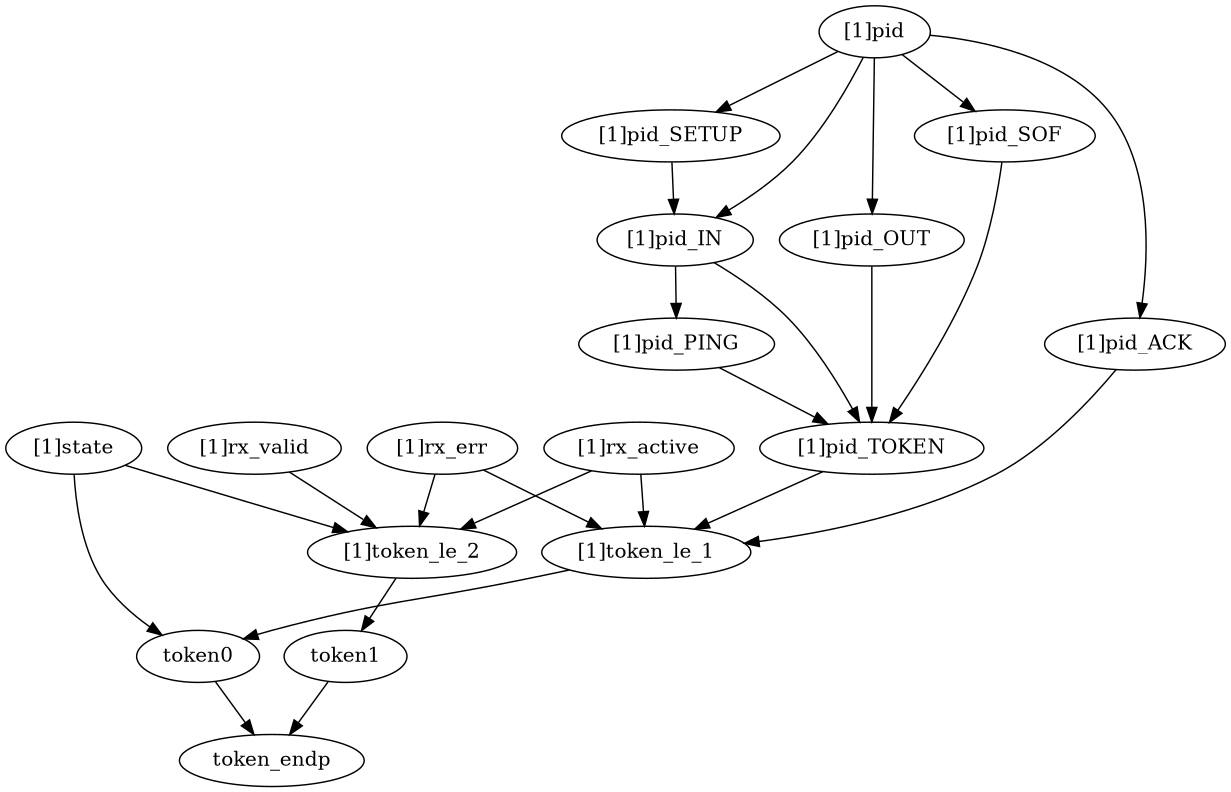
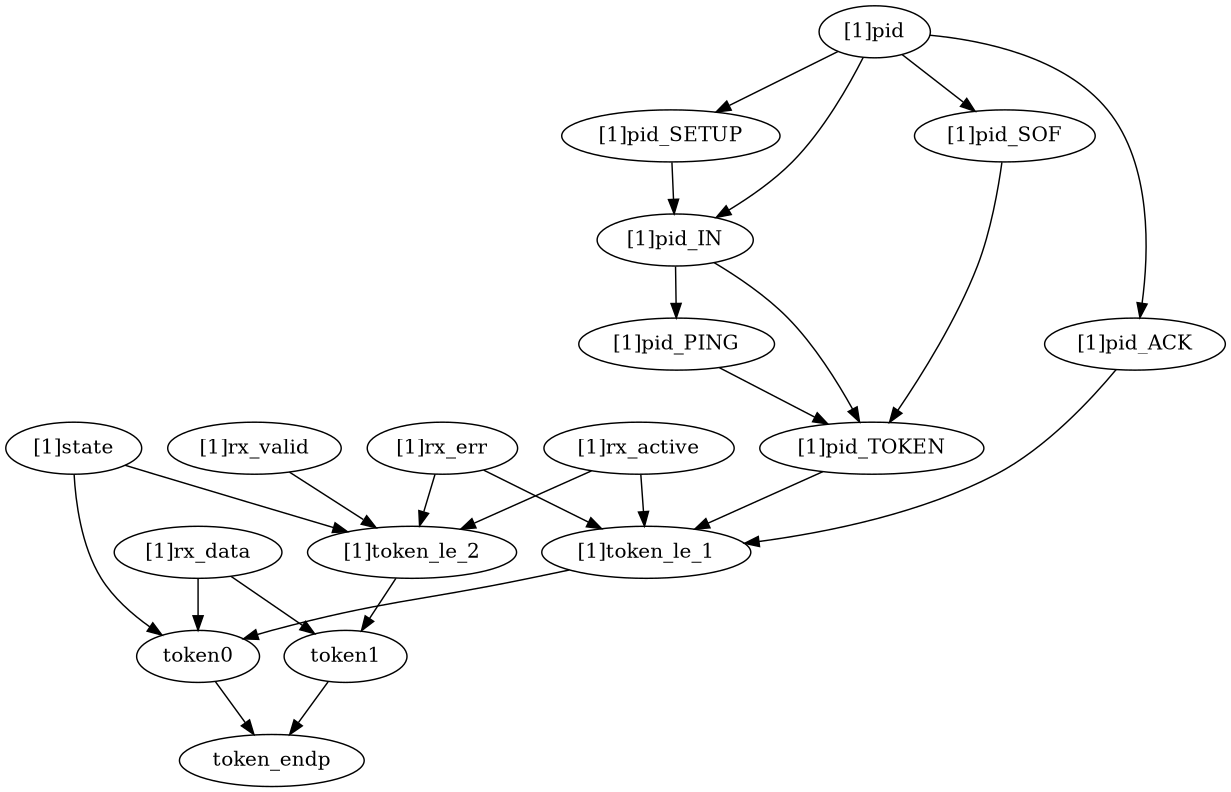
node "[1]pid_OUT": removed
node "[1]rx_data": added
